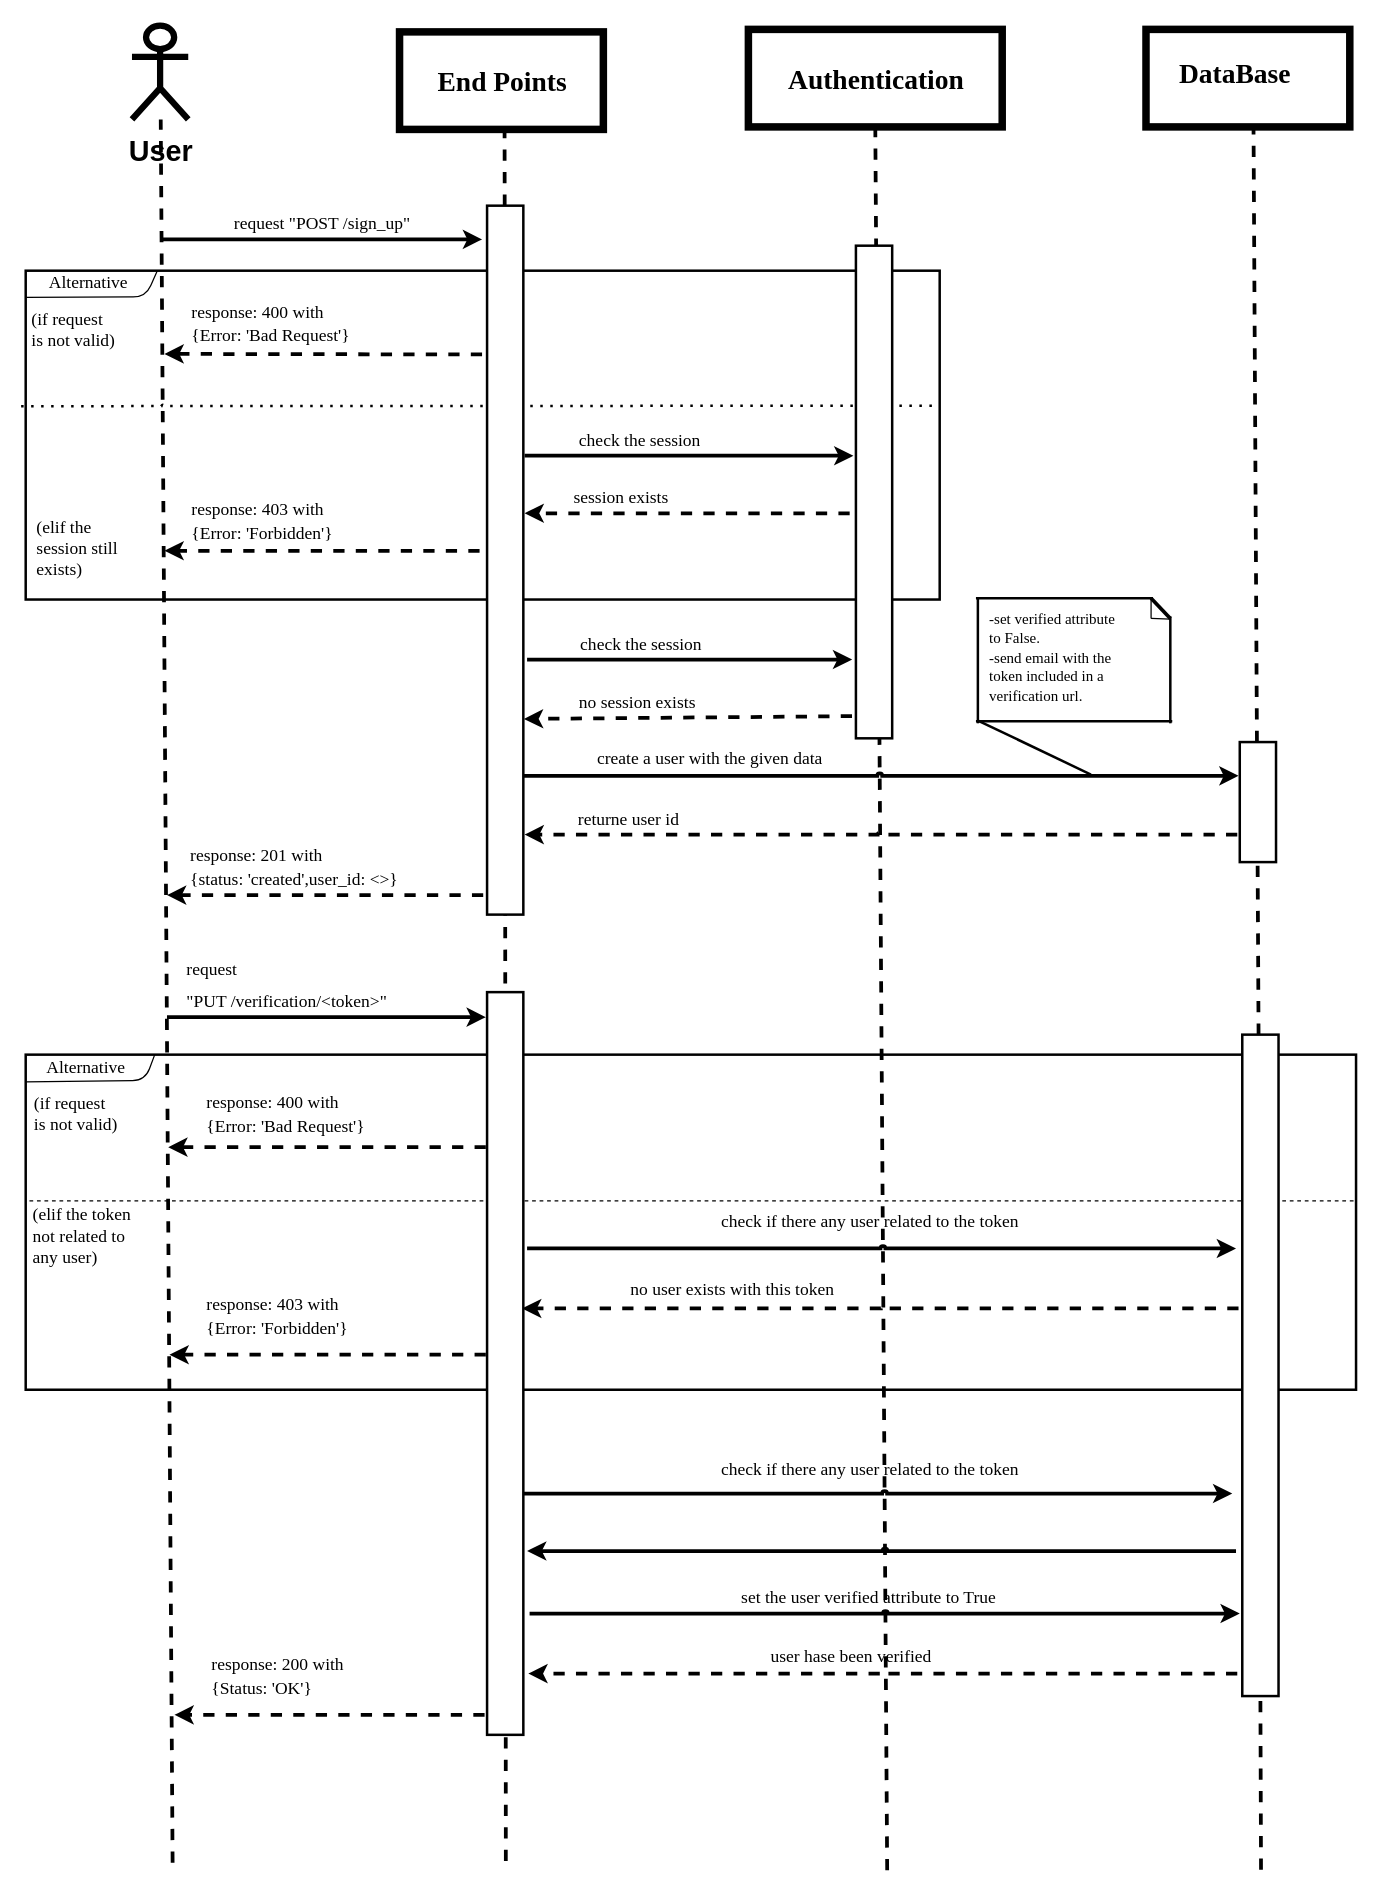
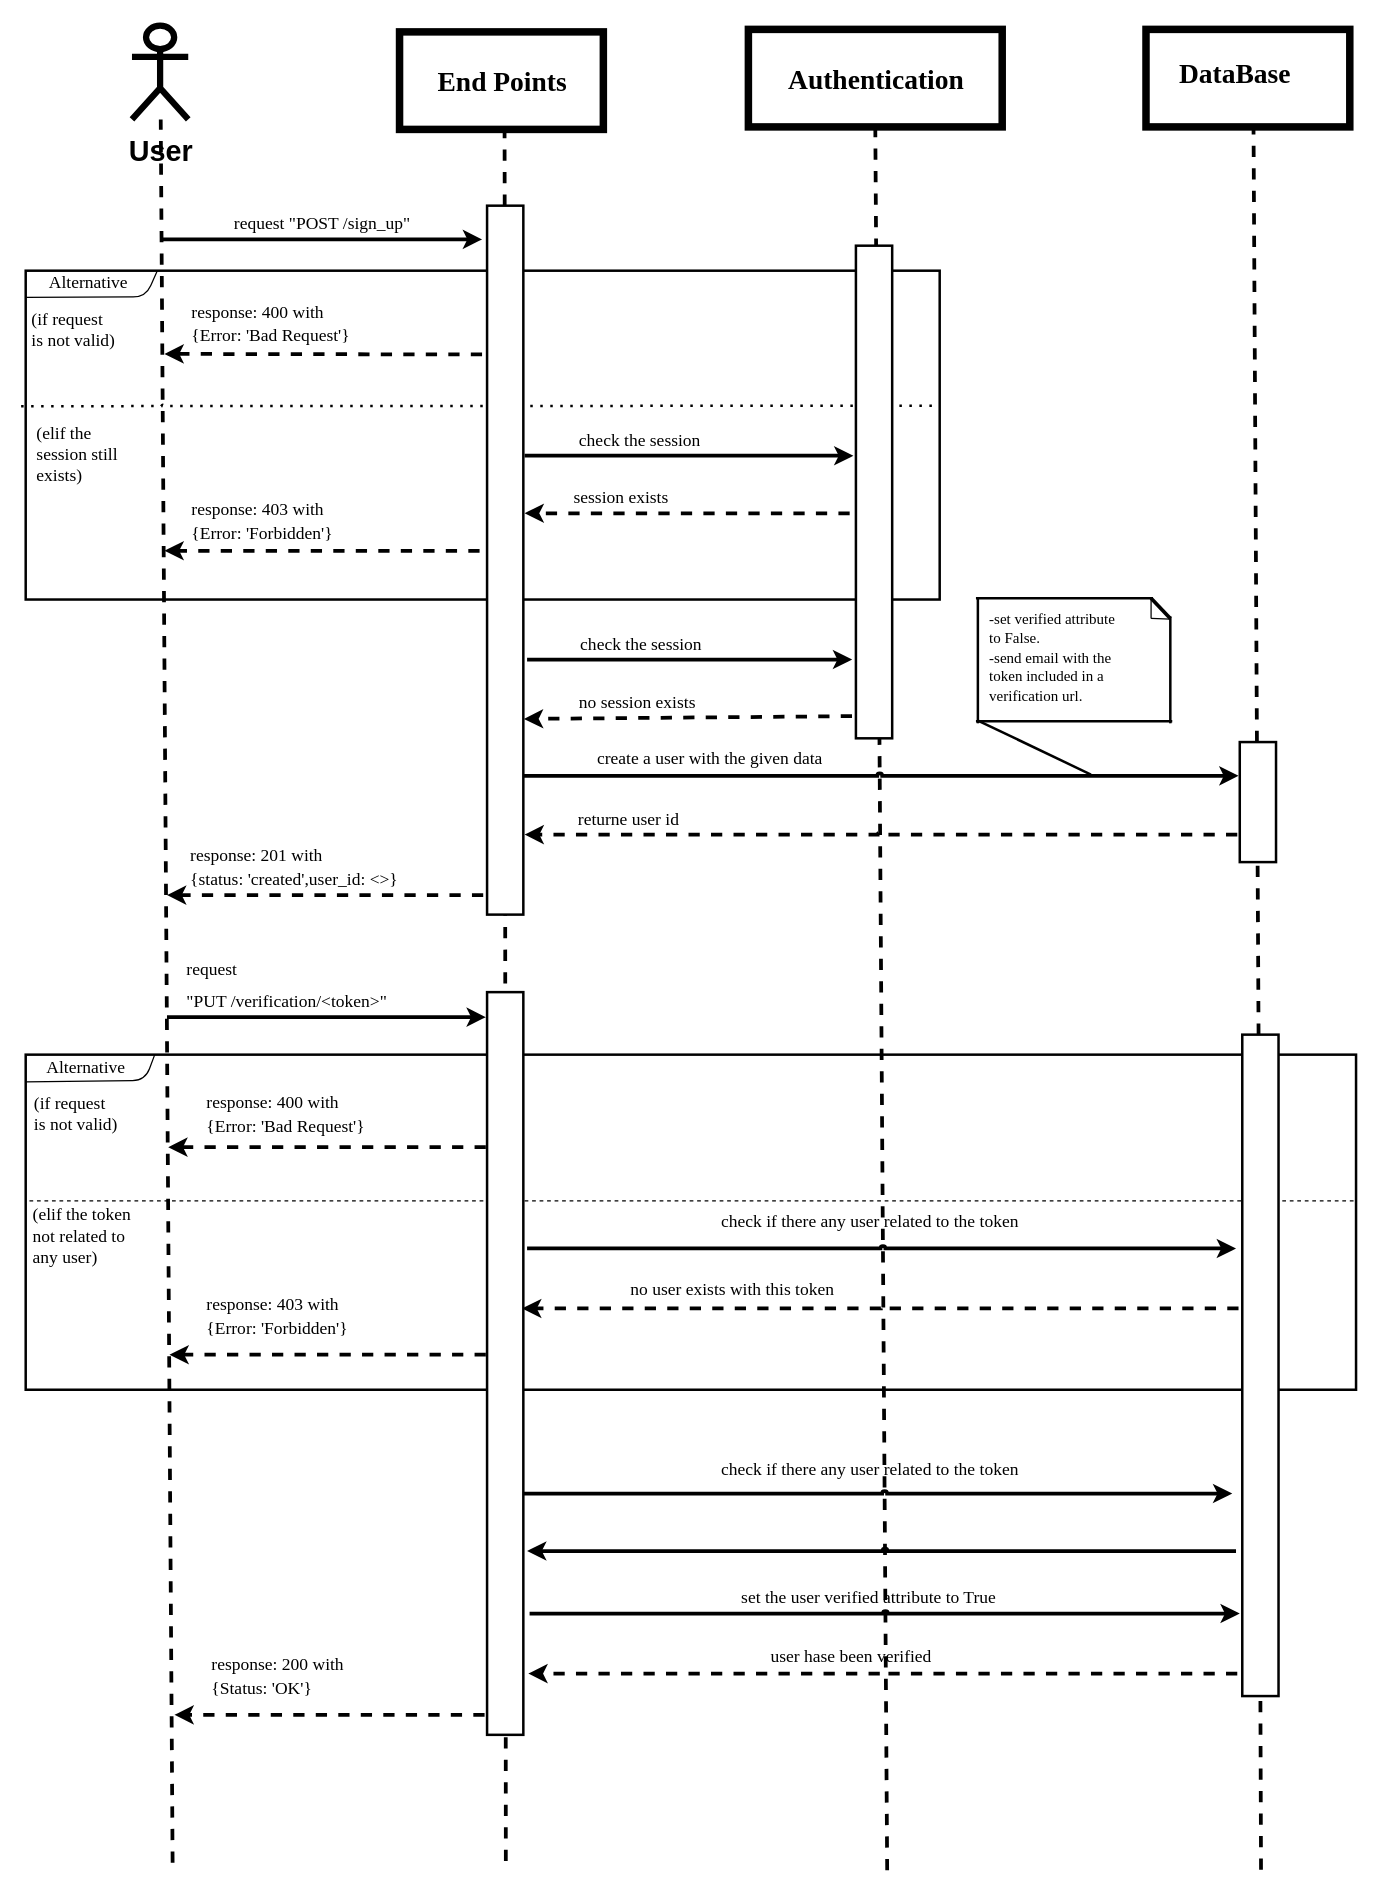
node "(elif the session still exists)": moved (96, 549) -> (96, 456)
